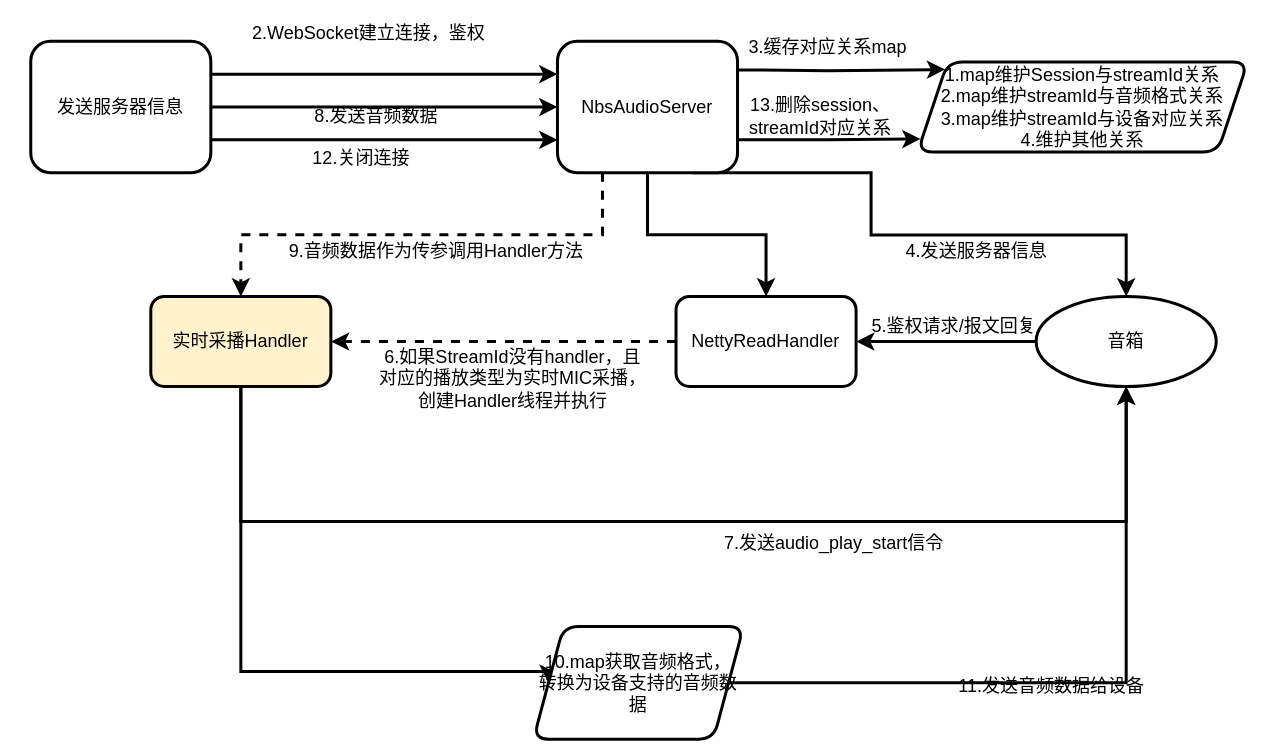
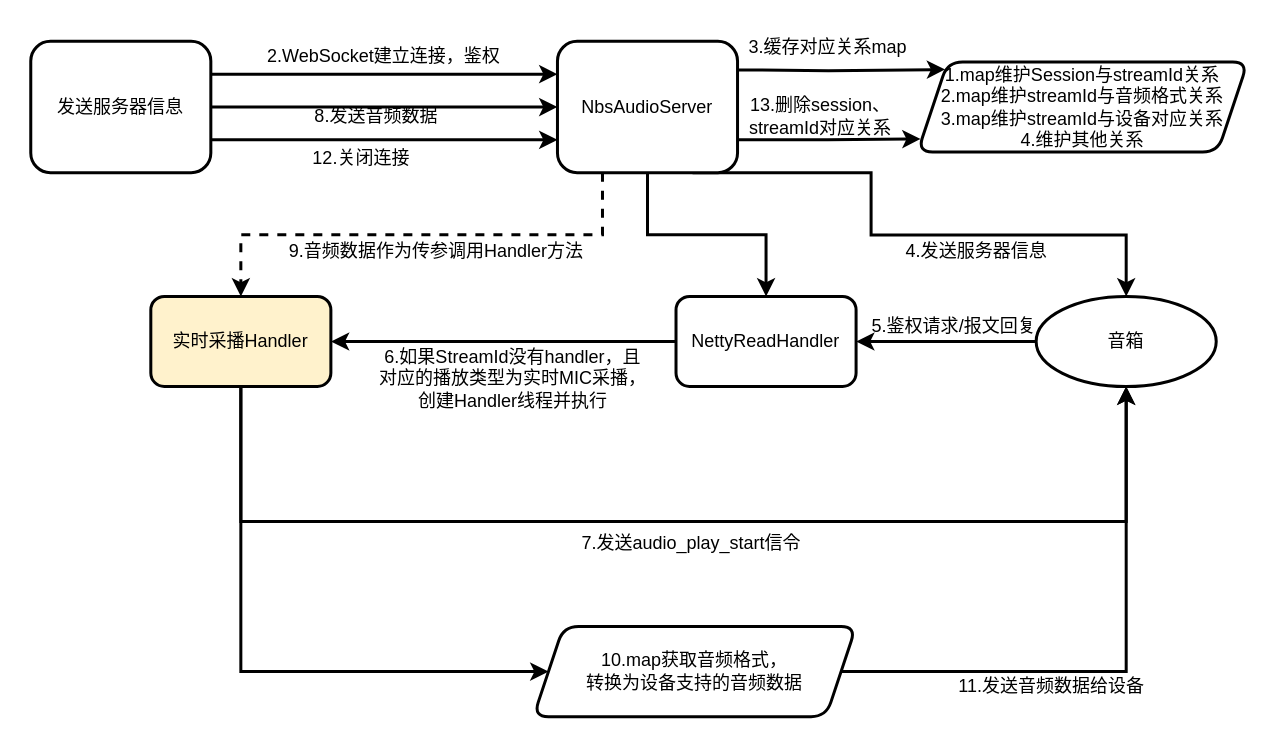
node "2.WebSocket建立连接，鉴权": moved (368, 34) -> (383, 56)
edge "NettyReadHandler" -> "实时采播Handler": style dashed -> solid
node "7.发送audio_play_start信令": moved (833, 544) -> (691, 544)
node "10.map获取音频格式， 转换为设备支持的音频数据": size 210x113 -> 323x90
